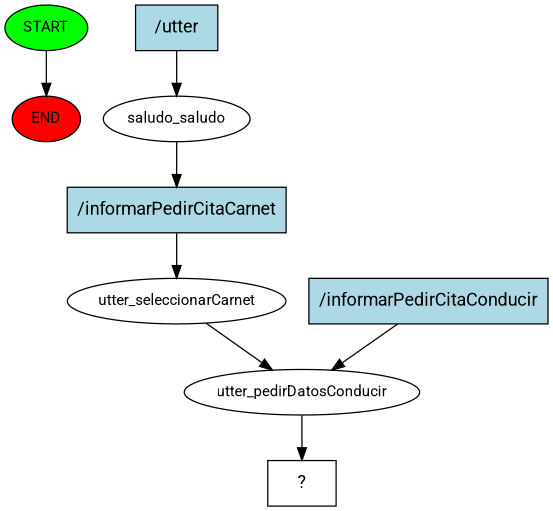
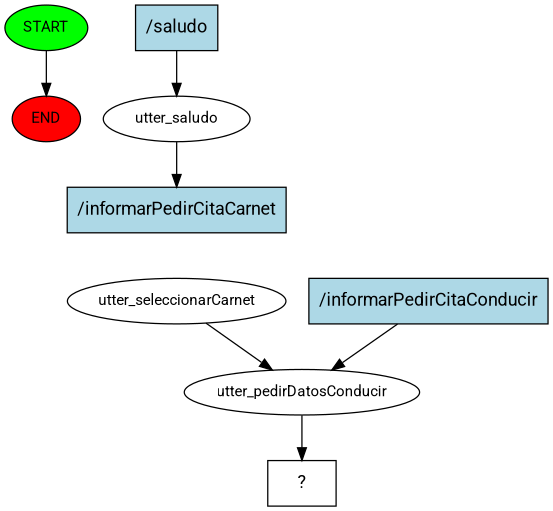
node "/utter": label "/utter" -> "/saludo"
node "saludo_saludo": label "saludo_saludo" -> "utter_saludo"
edge "/informarPedirCitaCarnet" -> "utter_seleccionarCarnet": removed
